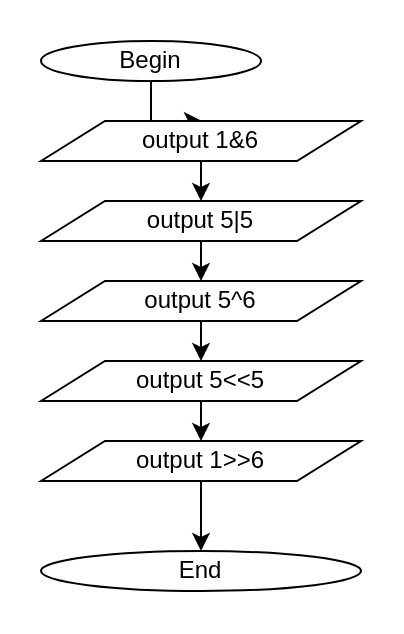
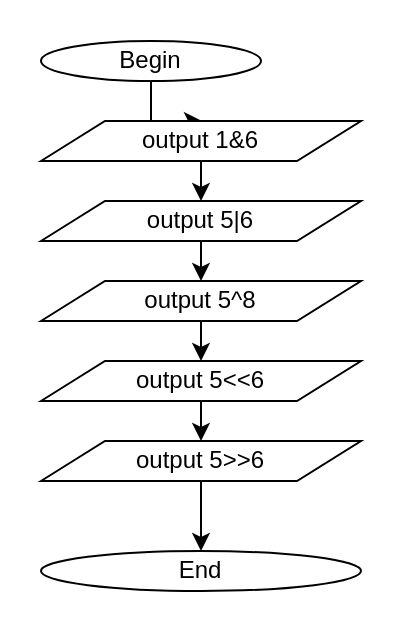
node "output 5|5": label "output 5|5" -> "output 5|6"
node "output 5^6": label "output 5^6" -> "output 5^8"
node "output 5<<5": label "output 5<<5" -> "output 5<<6"
node "output 1>>6": label "output 1>>6" -> "output 5>>6"
